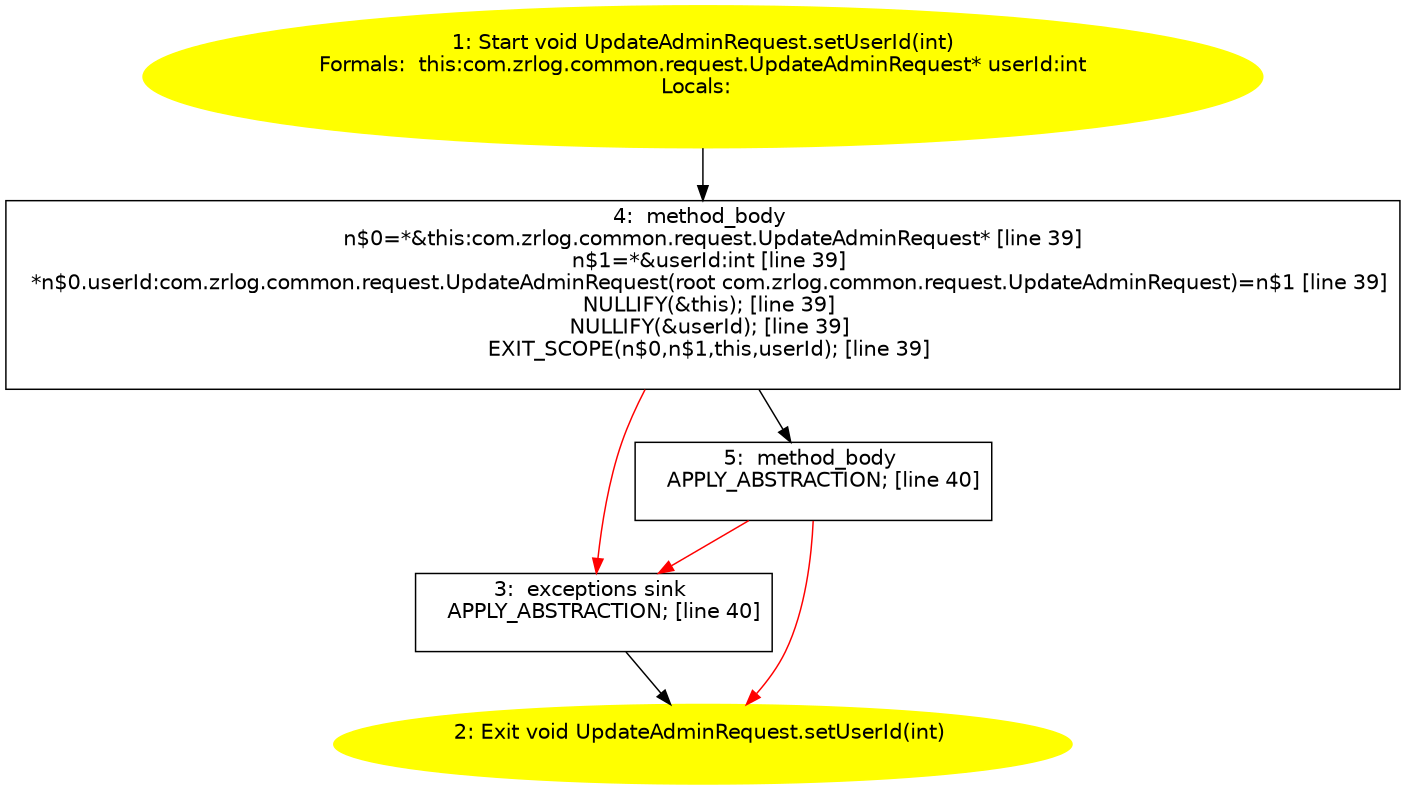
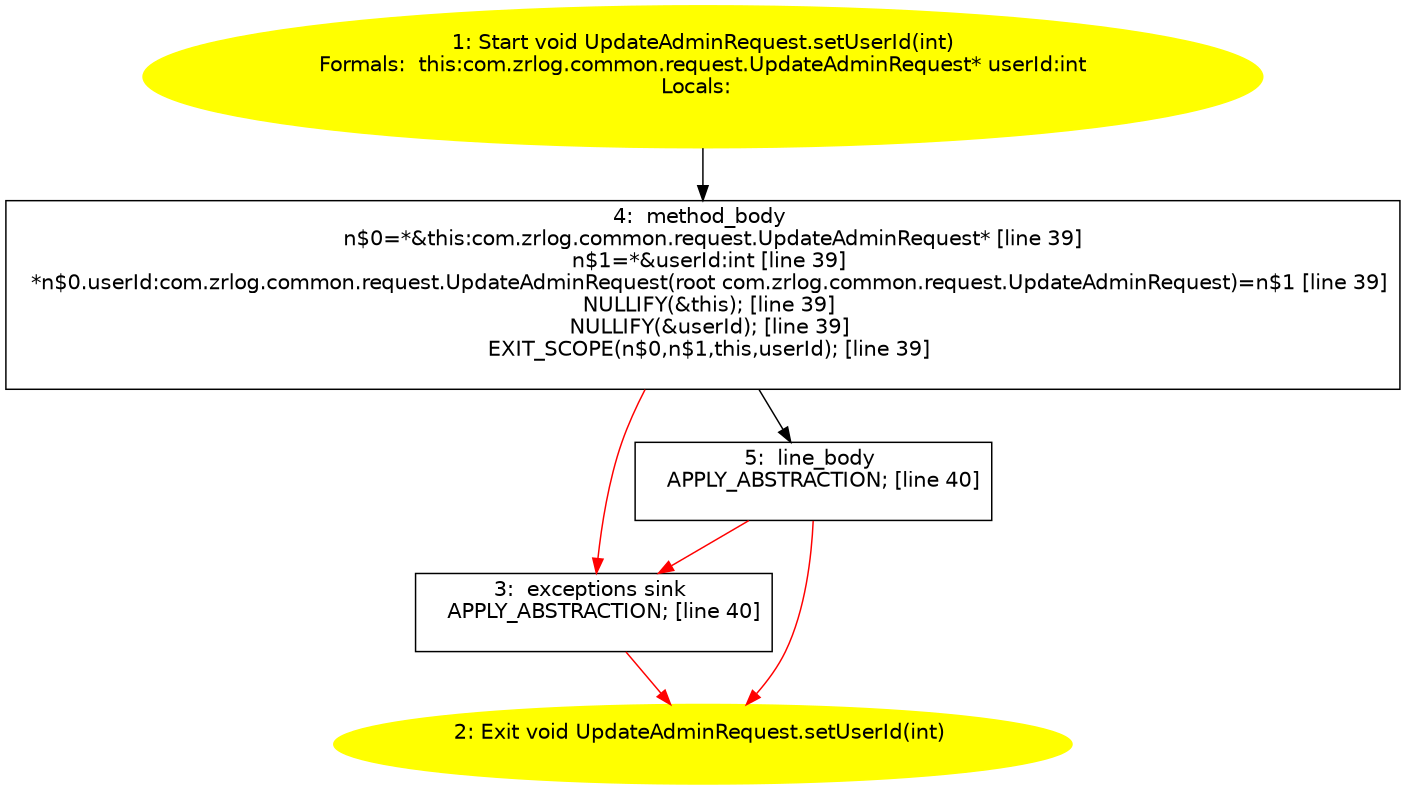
node "5:  method_body APPLY_ABSTRACTION; [line 40]": label "5:  method_body APPLY_ABSTRACTION; [line 40]" -> "5:  line_body APPLY_ABSTRACTION; [line 40]"
edge "3:  exceptions sink APPLY_ABSTRACTION; [line 40]" -> "2: Exit void UpdateAdminRequest.setUserId(int)": color black -> red
